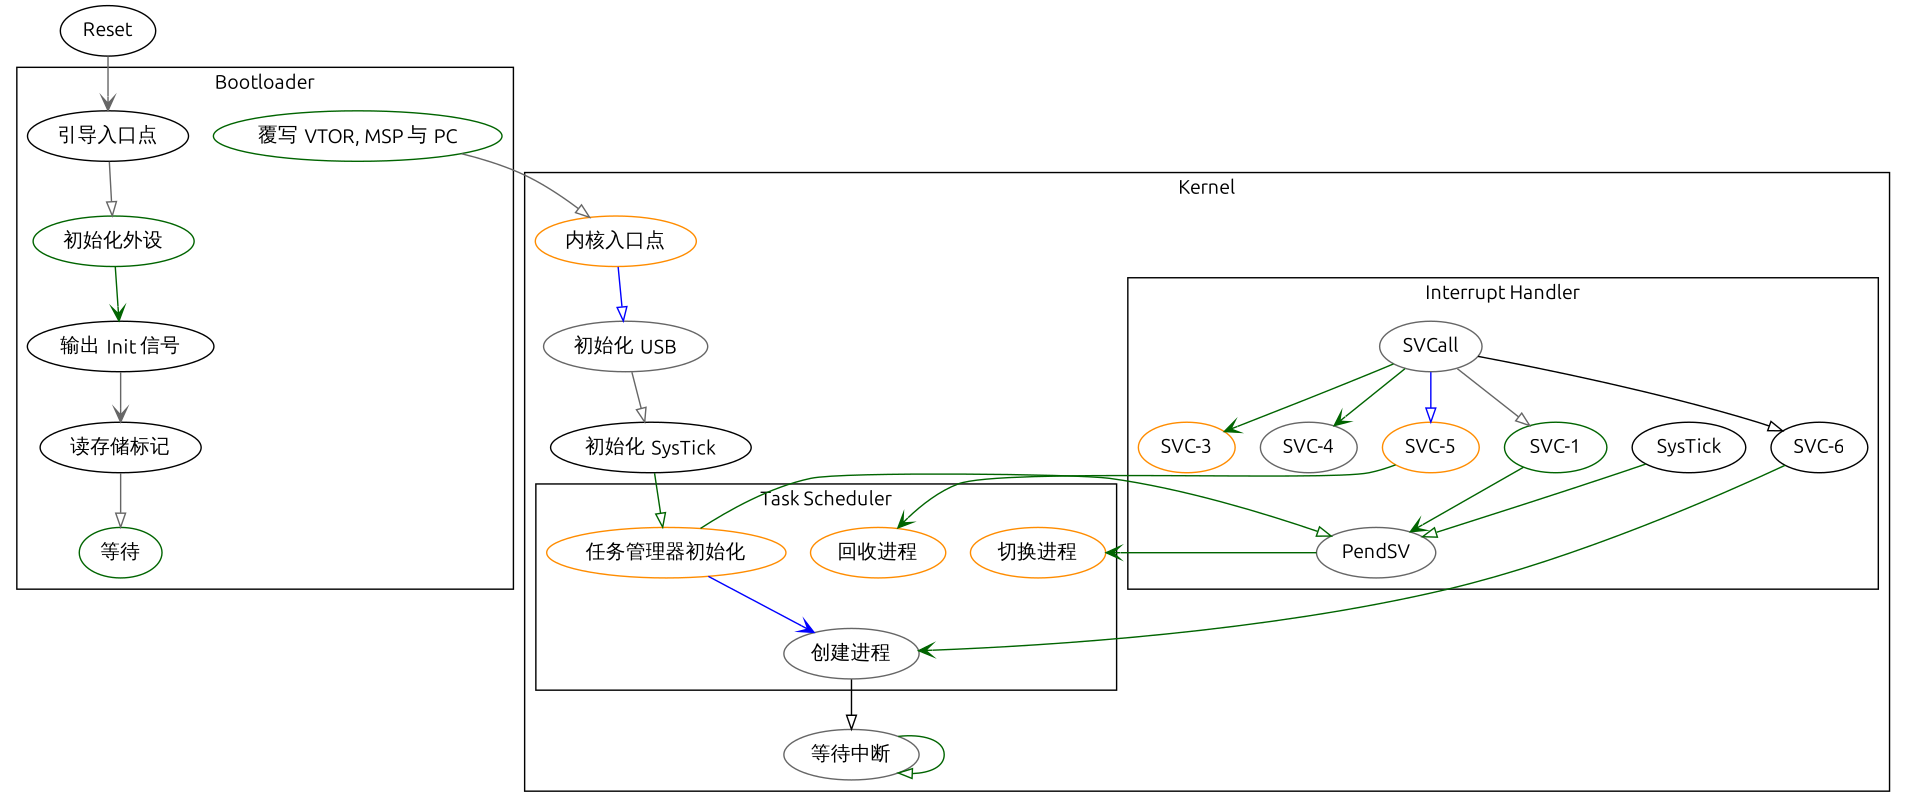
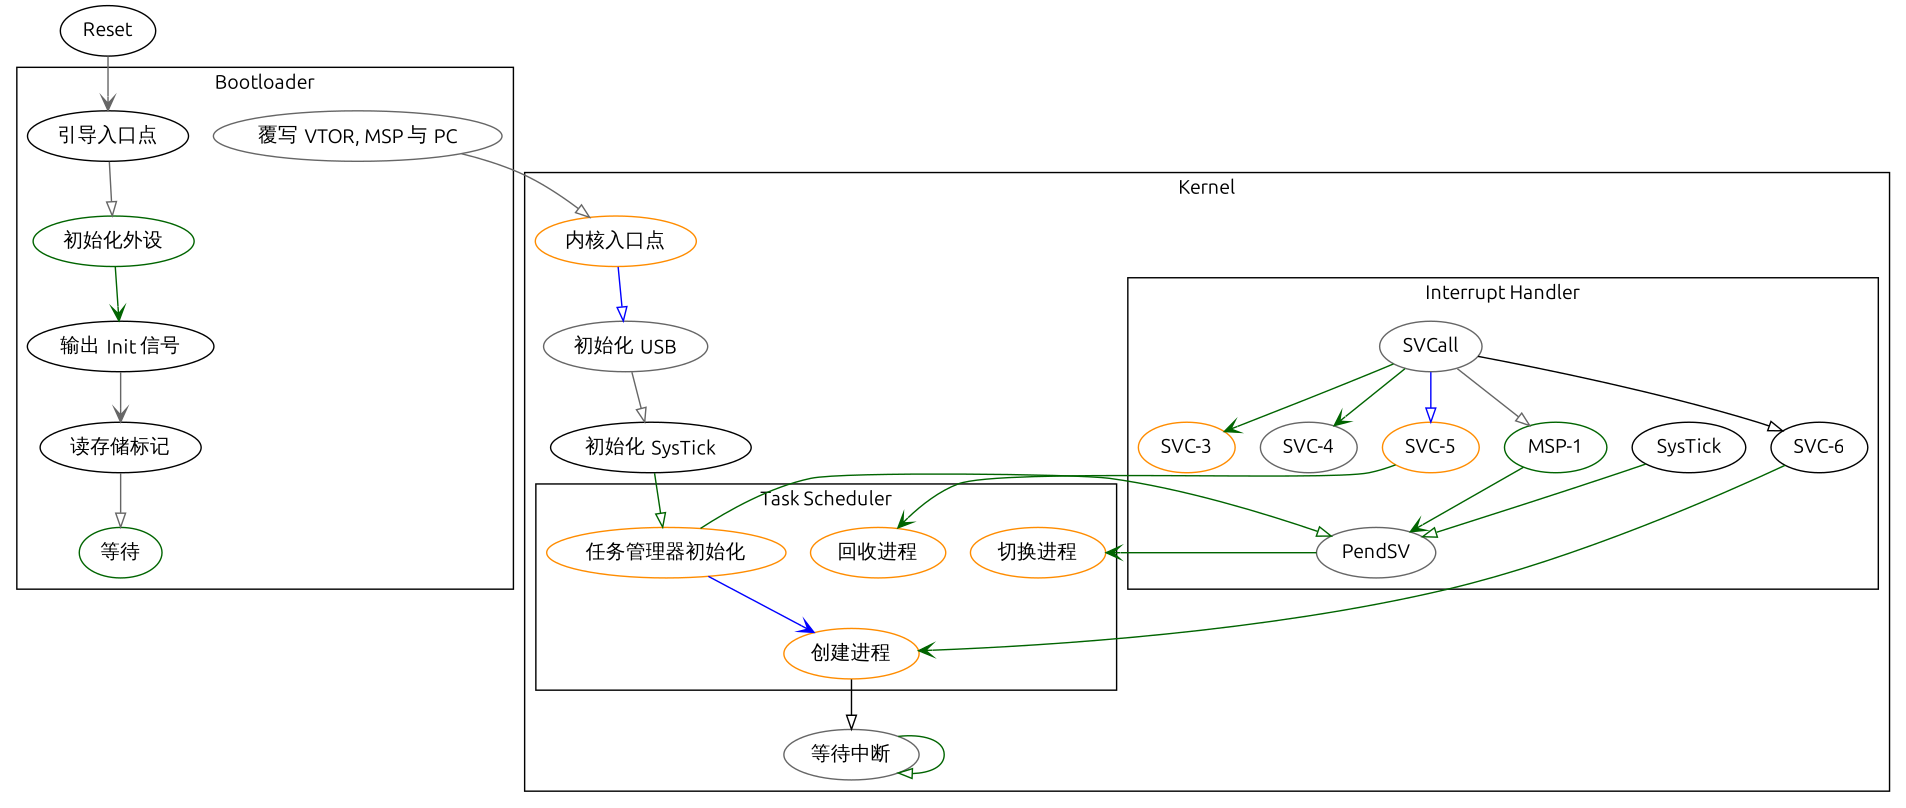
node "覆写 VTOR, MSP 与 PC": color darkgreen -> gray40
node "SVC-1": label "SVC-1" -> "MSP-1"
node "创建进程": color gray40 -> darkorange
